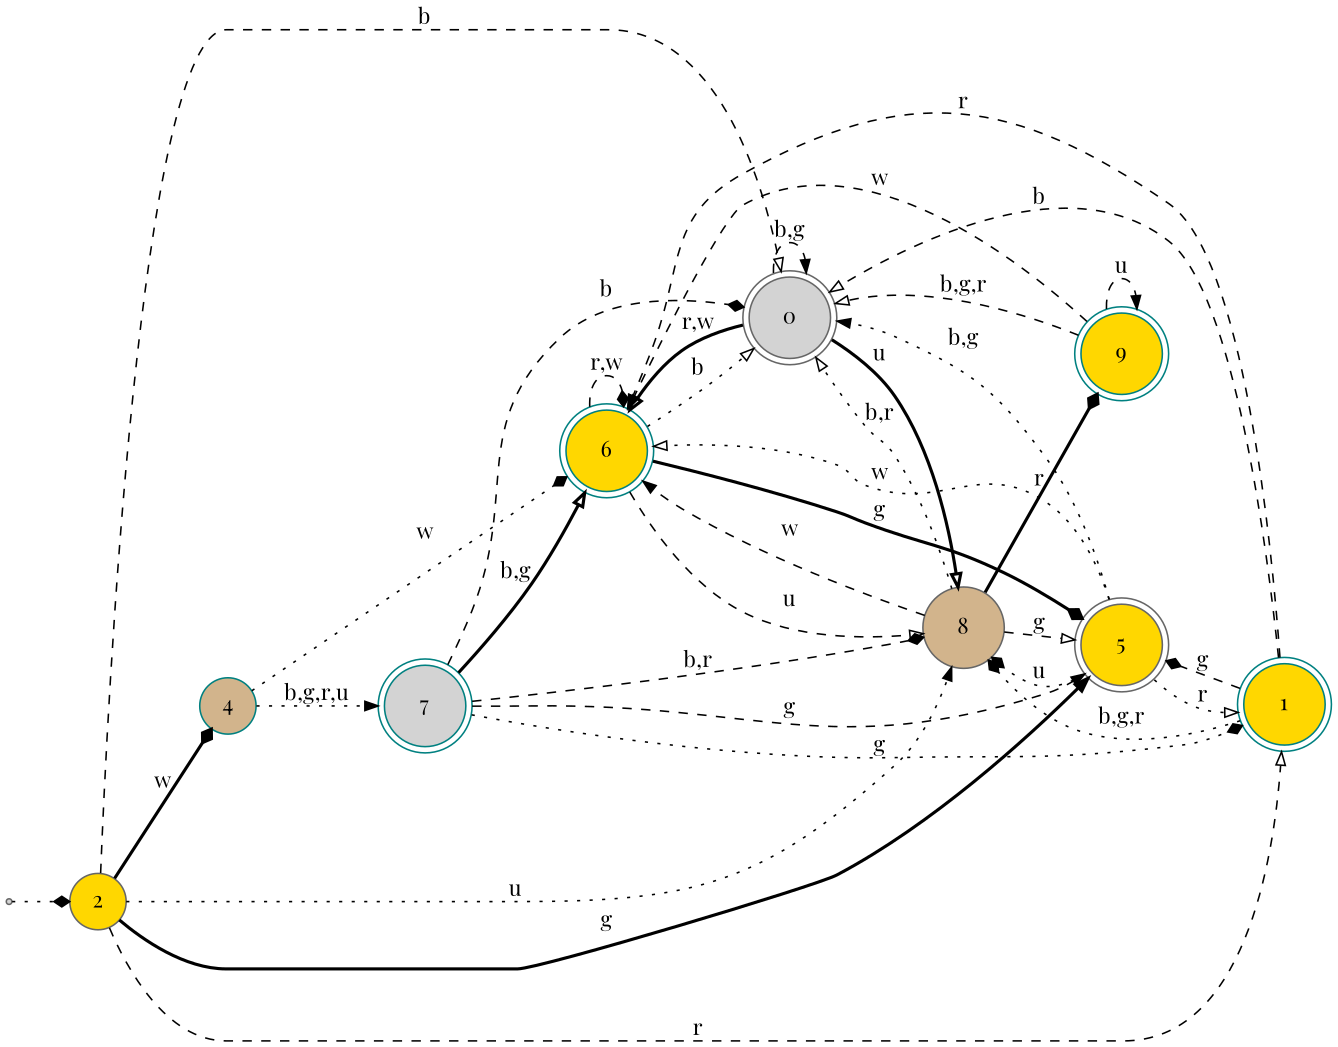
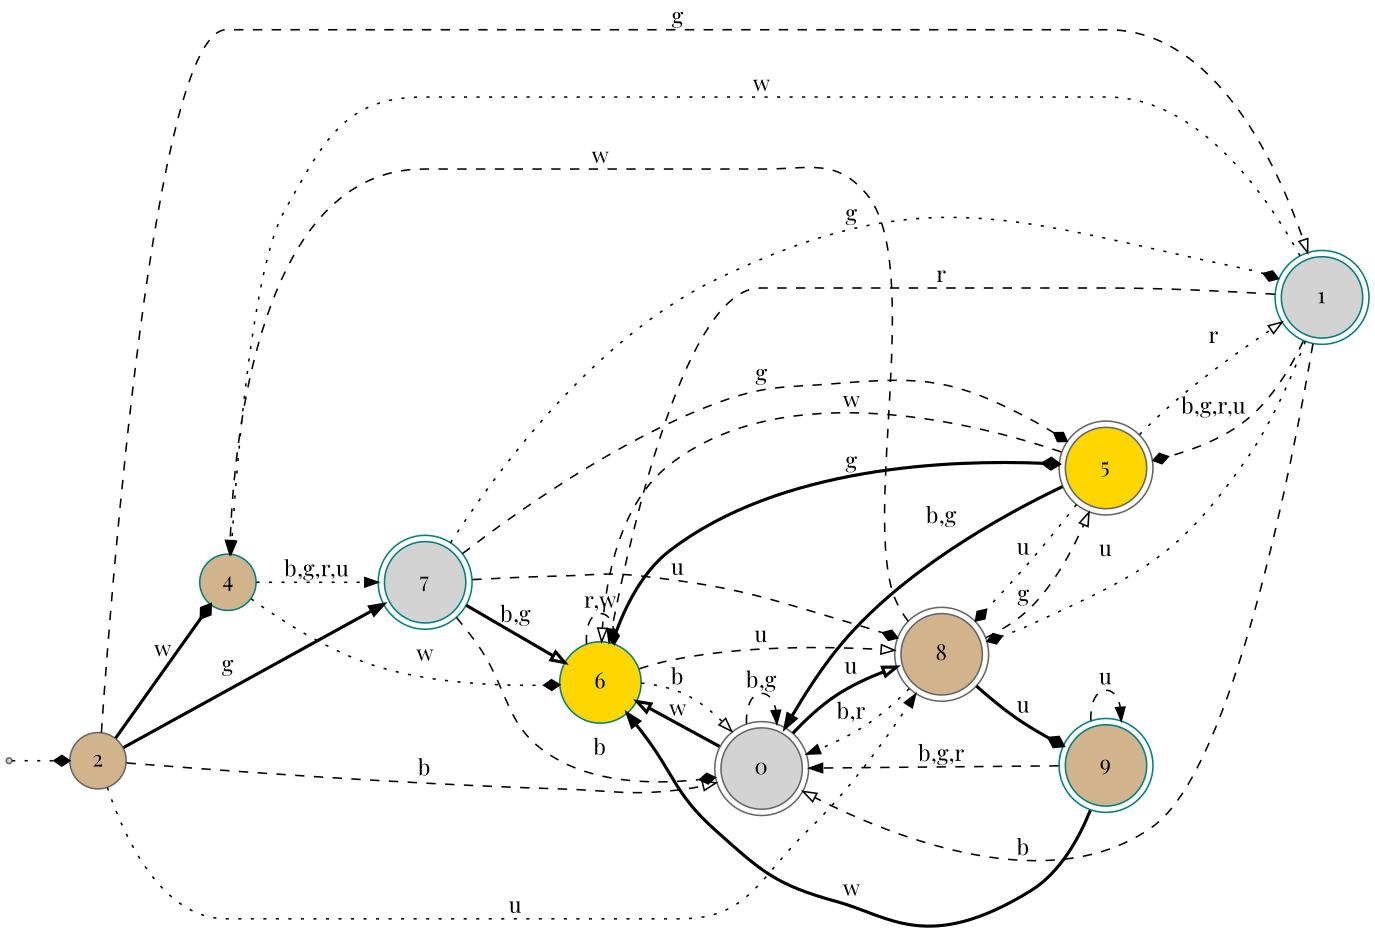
edge "1" -> "4": added, label "w"
edge "9" -> "6": style dashed -> bold
edge "9" -> "0": arrowhead onormal -> normal
edge "0" -> "6": label "r,w" -> "w"
node "9": fillcolor gold -> tan
edge "5" -> "0": style dotted -> bold
node "6": shape doublecircle -> circle
edge "8" -> "0": arrowhead onormal -> normal
edge "8" -> "9": label "r" -> "u"
edge "5" -> "6": style dotted -> dashed
edge "8" -> "6": now "8" -> "4"
node "8": shape circle -> doublecircle
edge "7" -> "8": label "b,r" -> "u"
edge "1" -> "5": label "g" -> "b,g,r,u"
node "1": fillcolor gold -> lightgrey
edge "1" -> "8": label "b,g,r" -> "u"
edge "7" -> "5": arrowhead normal -> diamond
node "2": fillcolor gold -> tan
edge "2" -> "5": now "2" -> "7"
edge "2" -> "1": label "r" -> "g"
